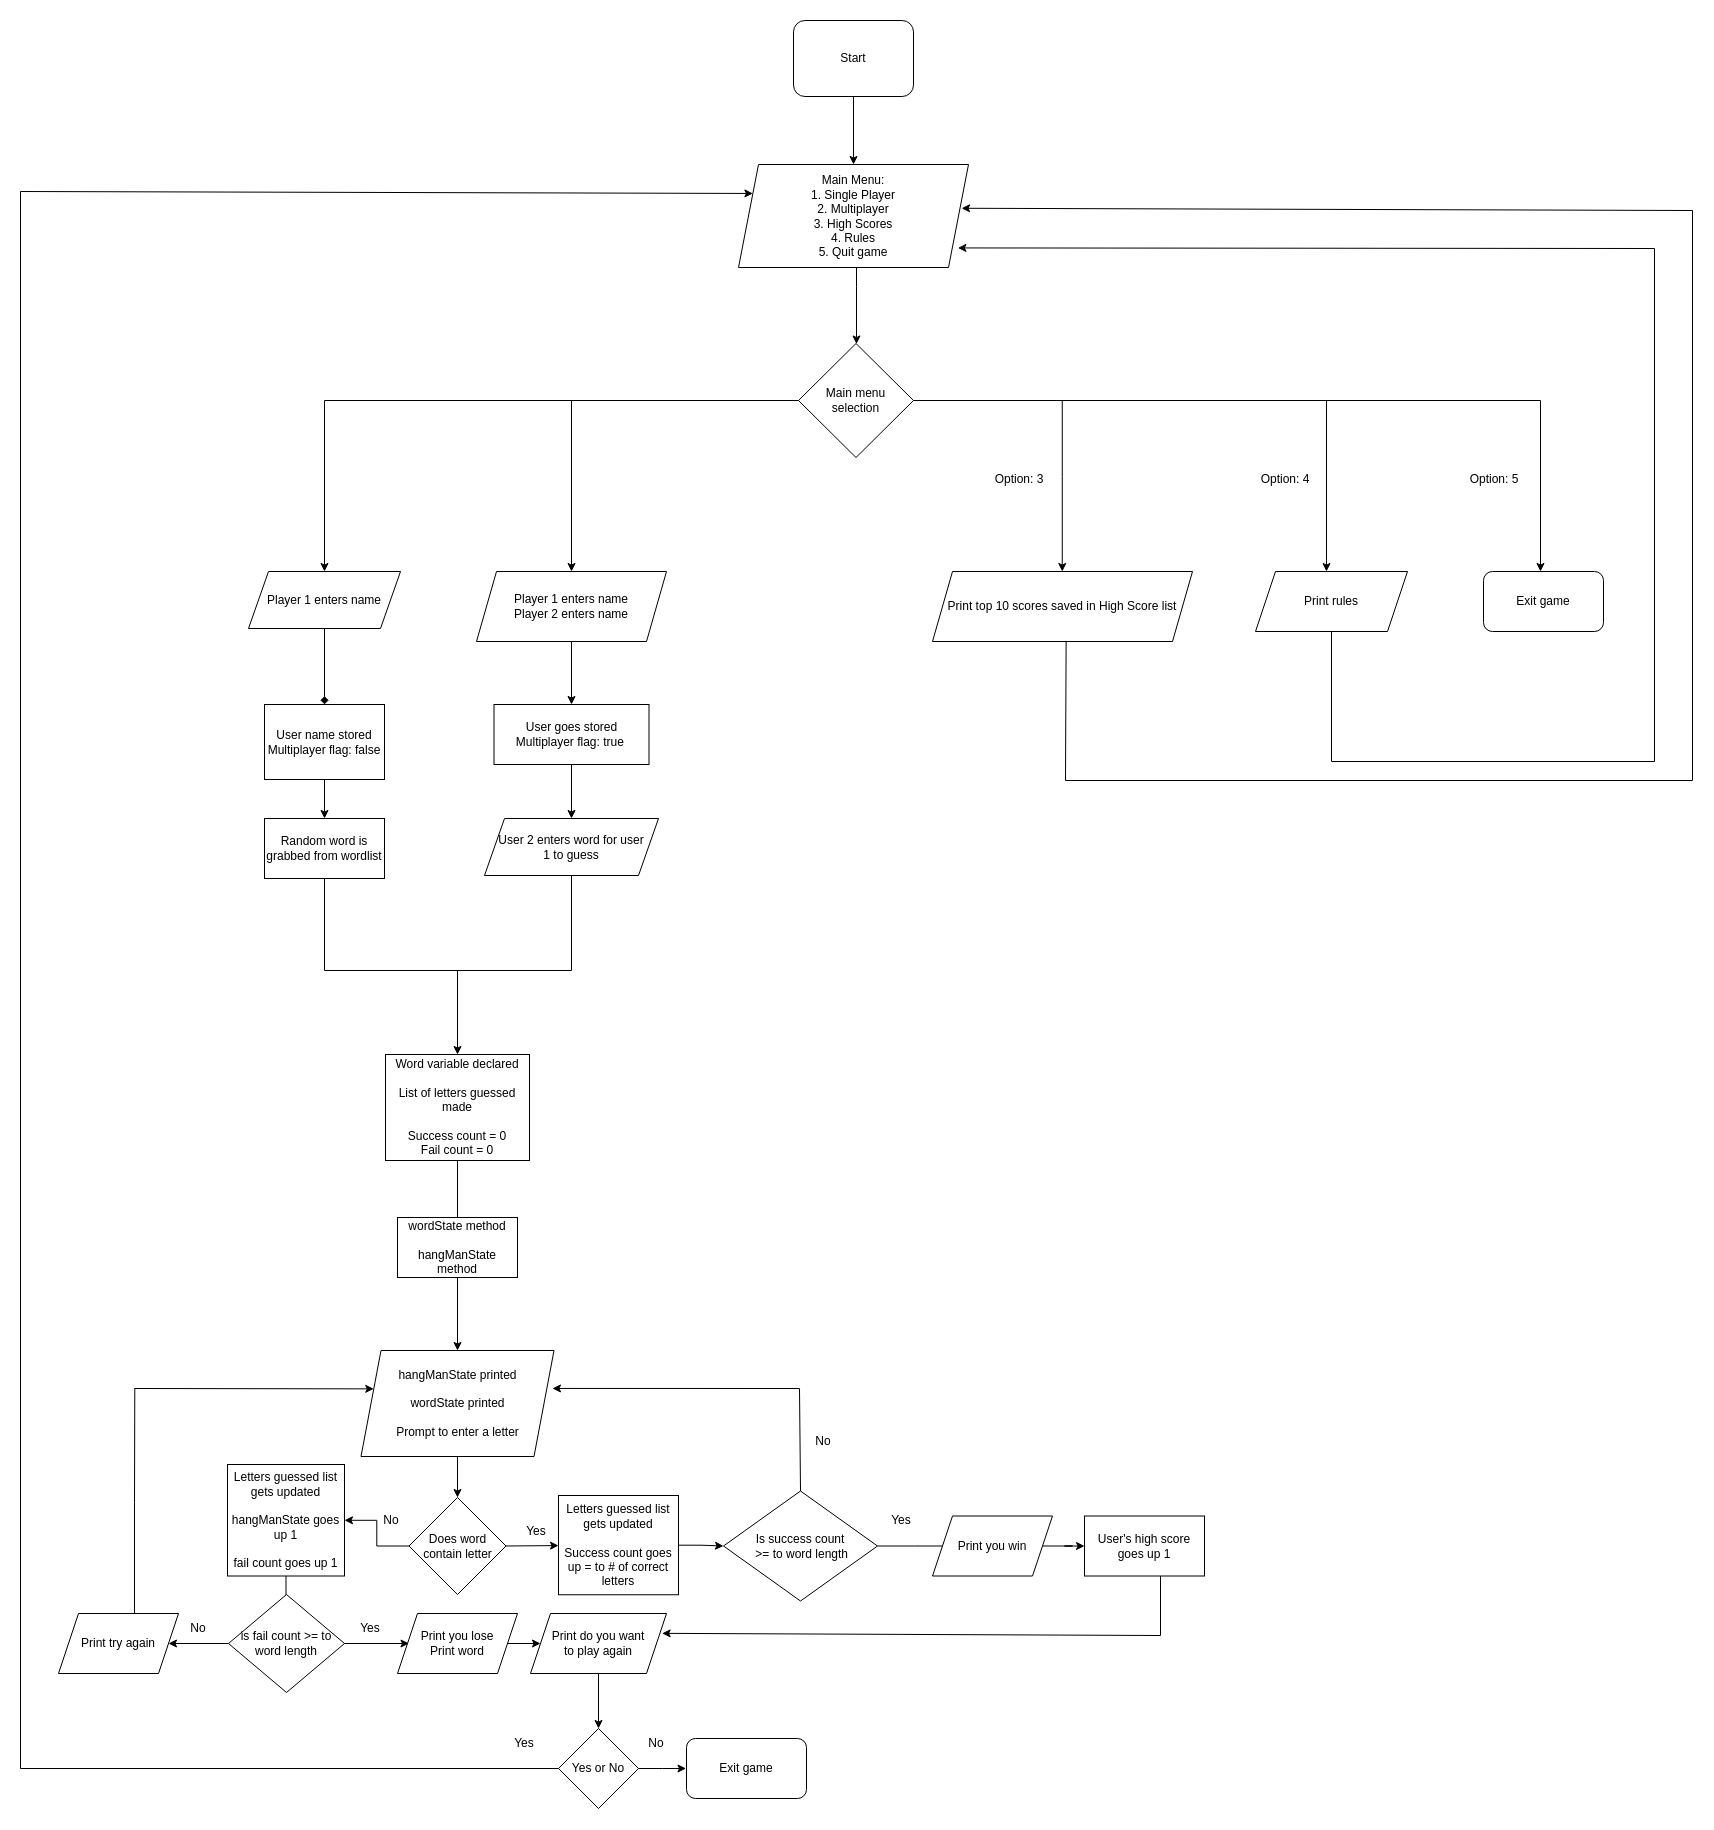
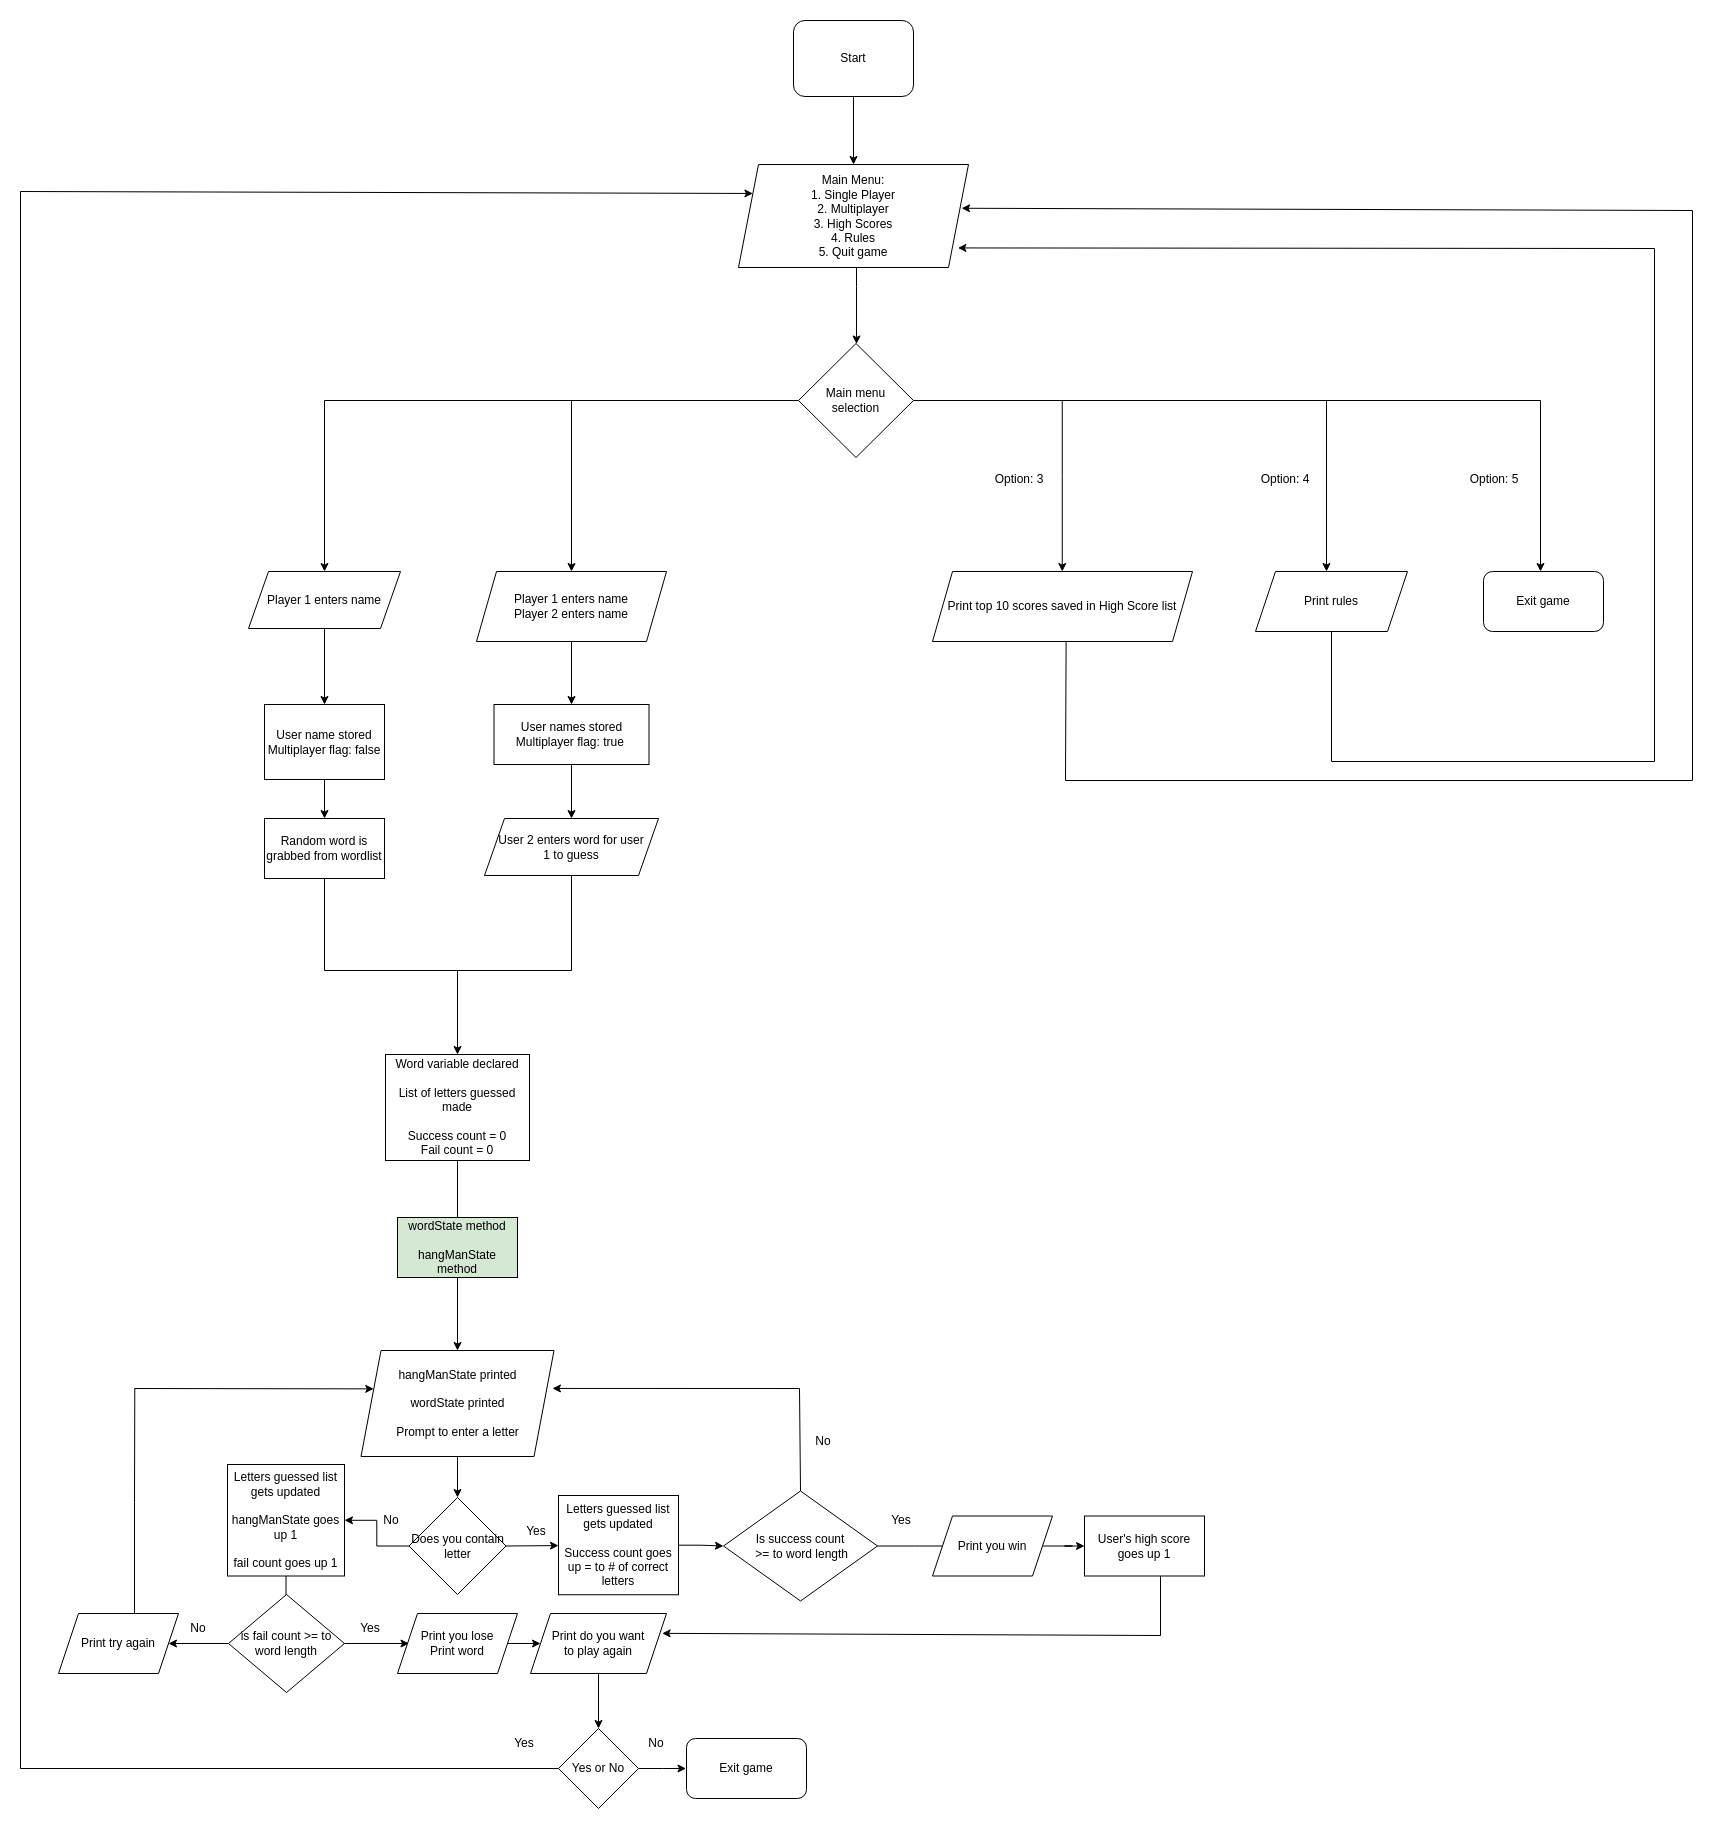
edge "Player 1 enters name" -> "User name stored Multiplayer flag: false": arrowhead diamond -> classic
node "User goes stored Multiplayer flag: true": label "User goes stored Multiplayer flag: true" -> "User names stored Multiplayer flag: true"
node "wordState method hangManState method": fillcolor #ffffff -> #d5e8d4
node "Does word contain letter": label "Does word contain letter" -> "Does you contain letter"
